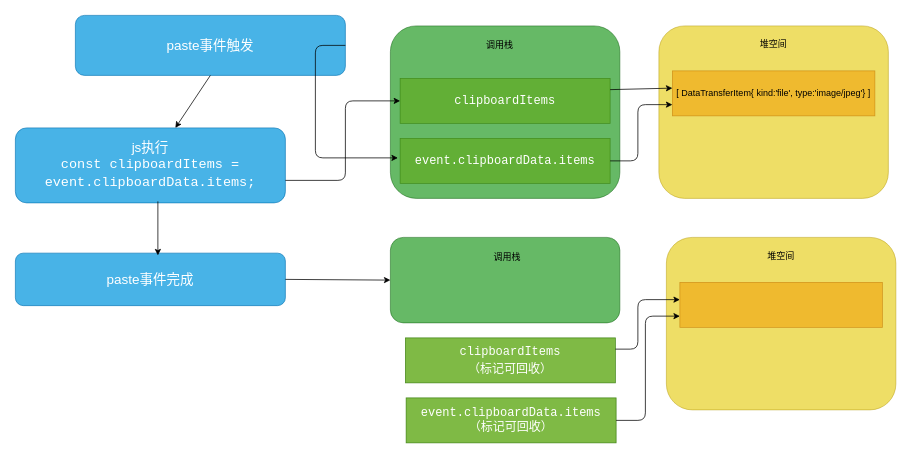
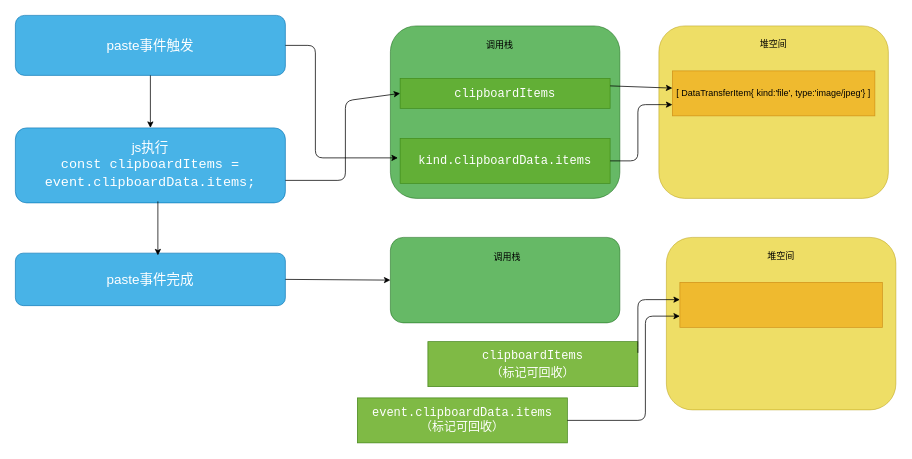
node "paste事件触发": moved (210, 45) -> (150, 45)
node "clipboardItems": size 210x45 -> 210x30
node "event.clipboardData.items": label "event.clipboardData.items" -> "kind.clipboardData.items"
node "clipboardItems （标记可回收）": moved (510, 360) -> (533, 364)
node "event.clipboardData.items （标记可回收）": moved (511, 420) -> (462, 420)
